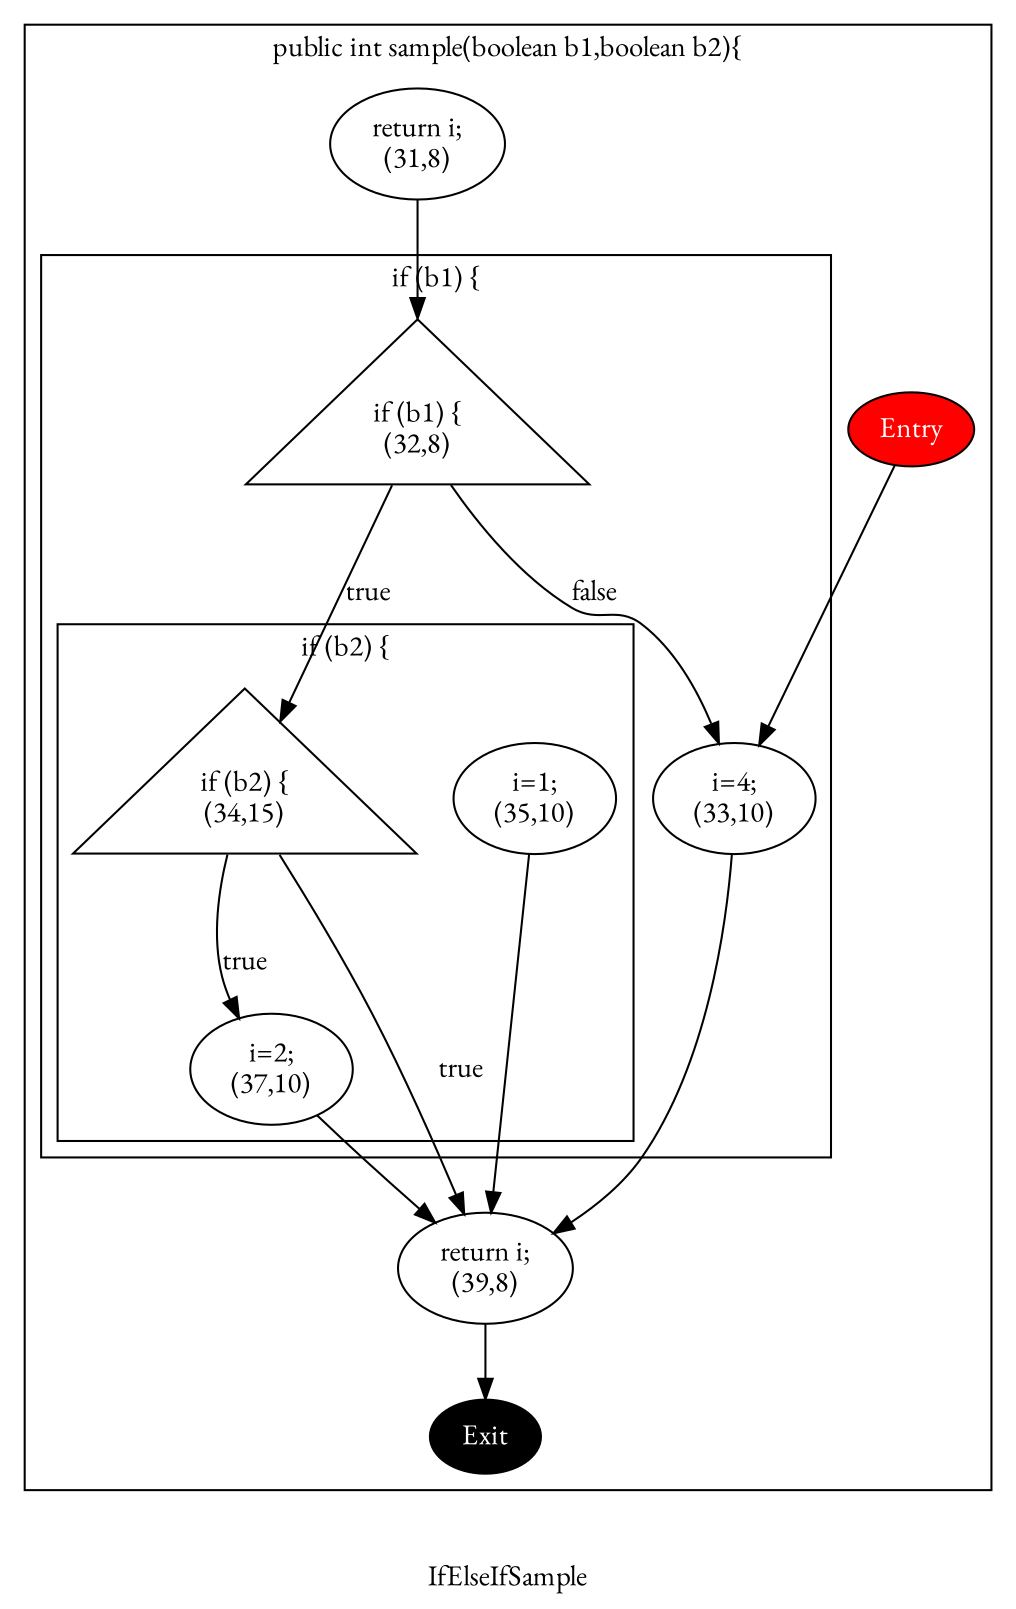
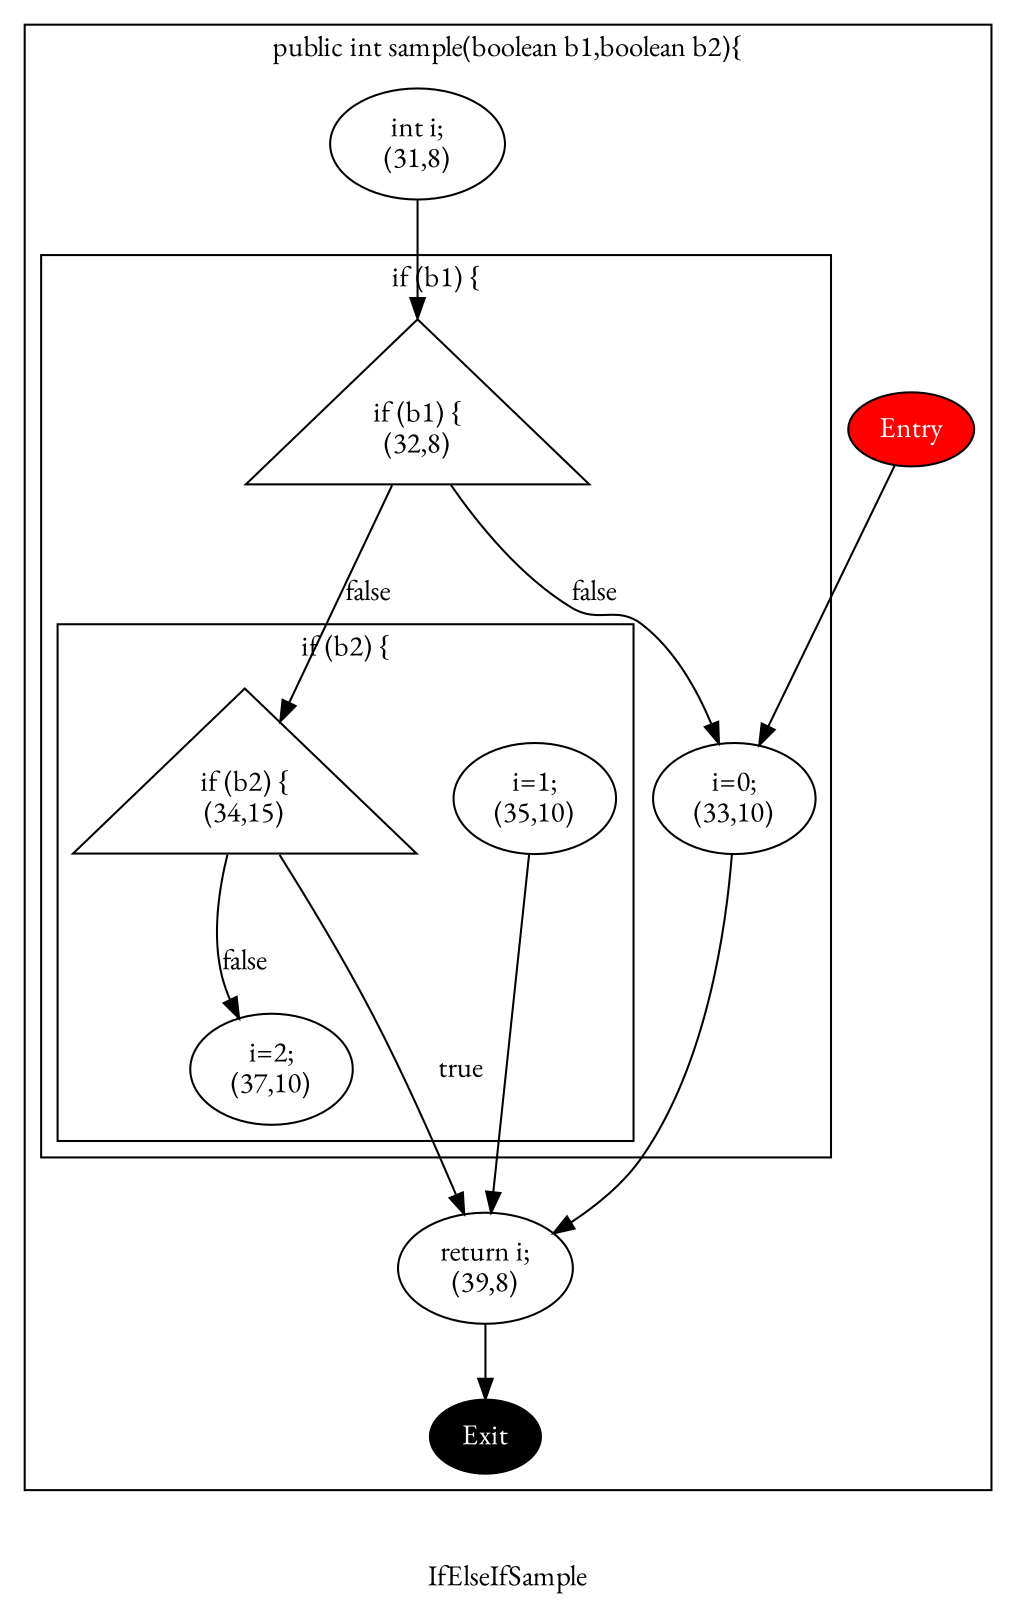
node "return i; (31,8)": label "return i; (31,8)" -> "int i; (31,8)"
edge "if (b1) { (32,8)" -> "if (b2) { (34,15)": label "true" -> "false"
node "i=4; (33,10)": label "i=4; (33,10)" -> "i=0; (33,10)"
edge "if (b2) { (34,15)" -> "i=2; (37,10)": label "true" -> "false"
edge "i=2; (37,10)" -> "return i; (39,8)": removed
